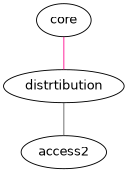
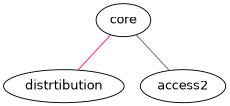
edge "distrtibution" -- "access2": now "core" -- "access2"
